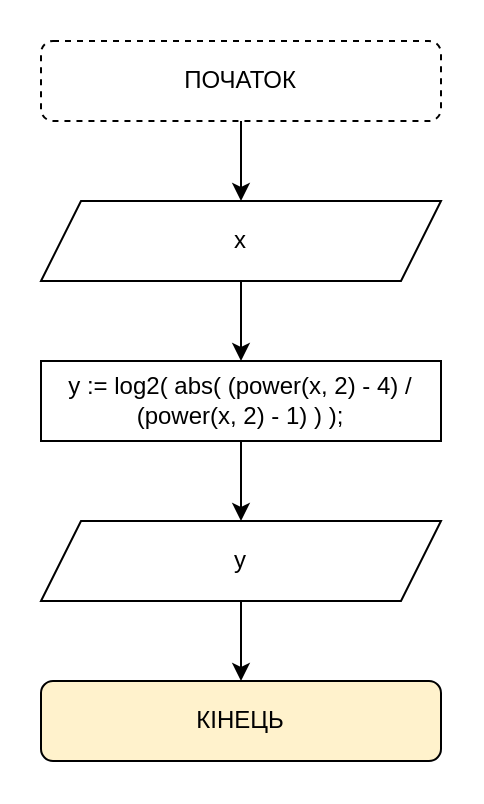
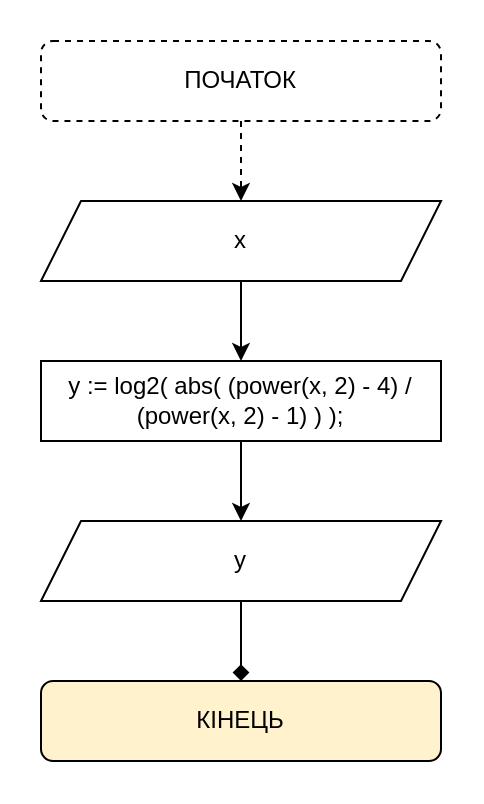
edge "ПОЧАТОК" -> "x": style solid -> dashed
edge "y" -> "КІНЕЦЬ": arrowhead classic -> diamond
